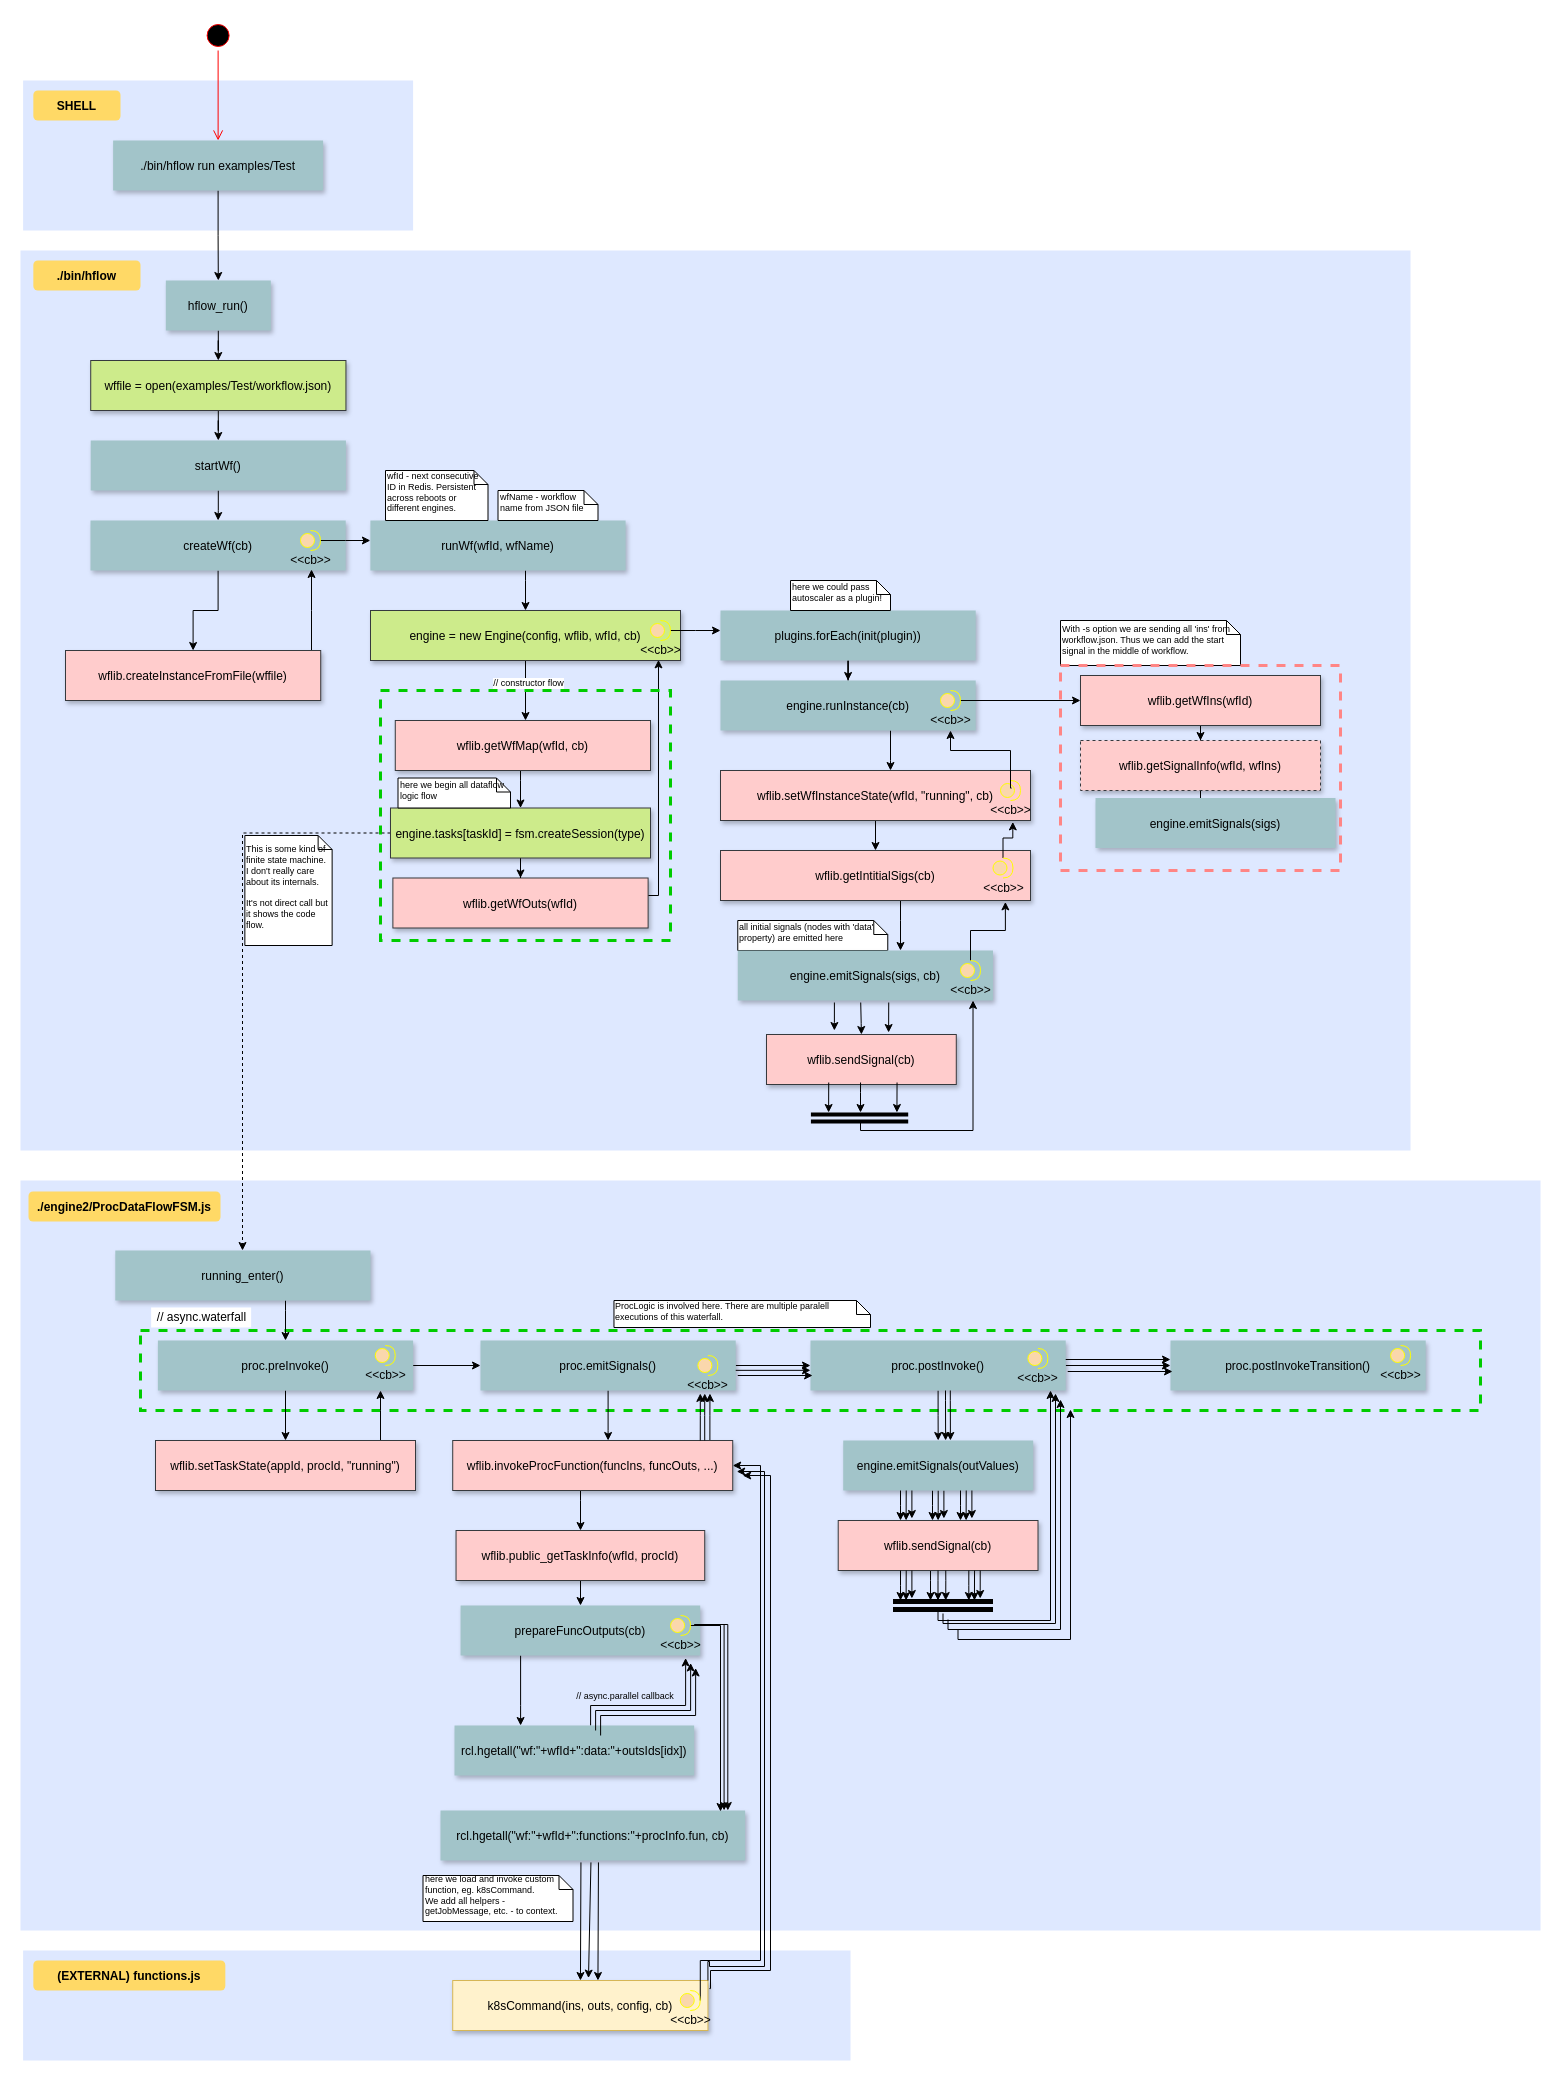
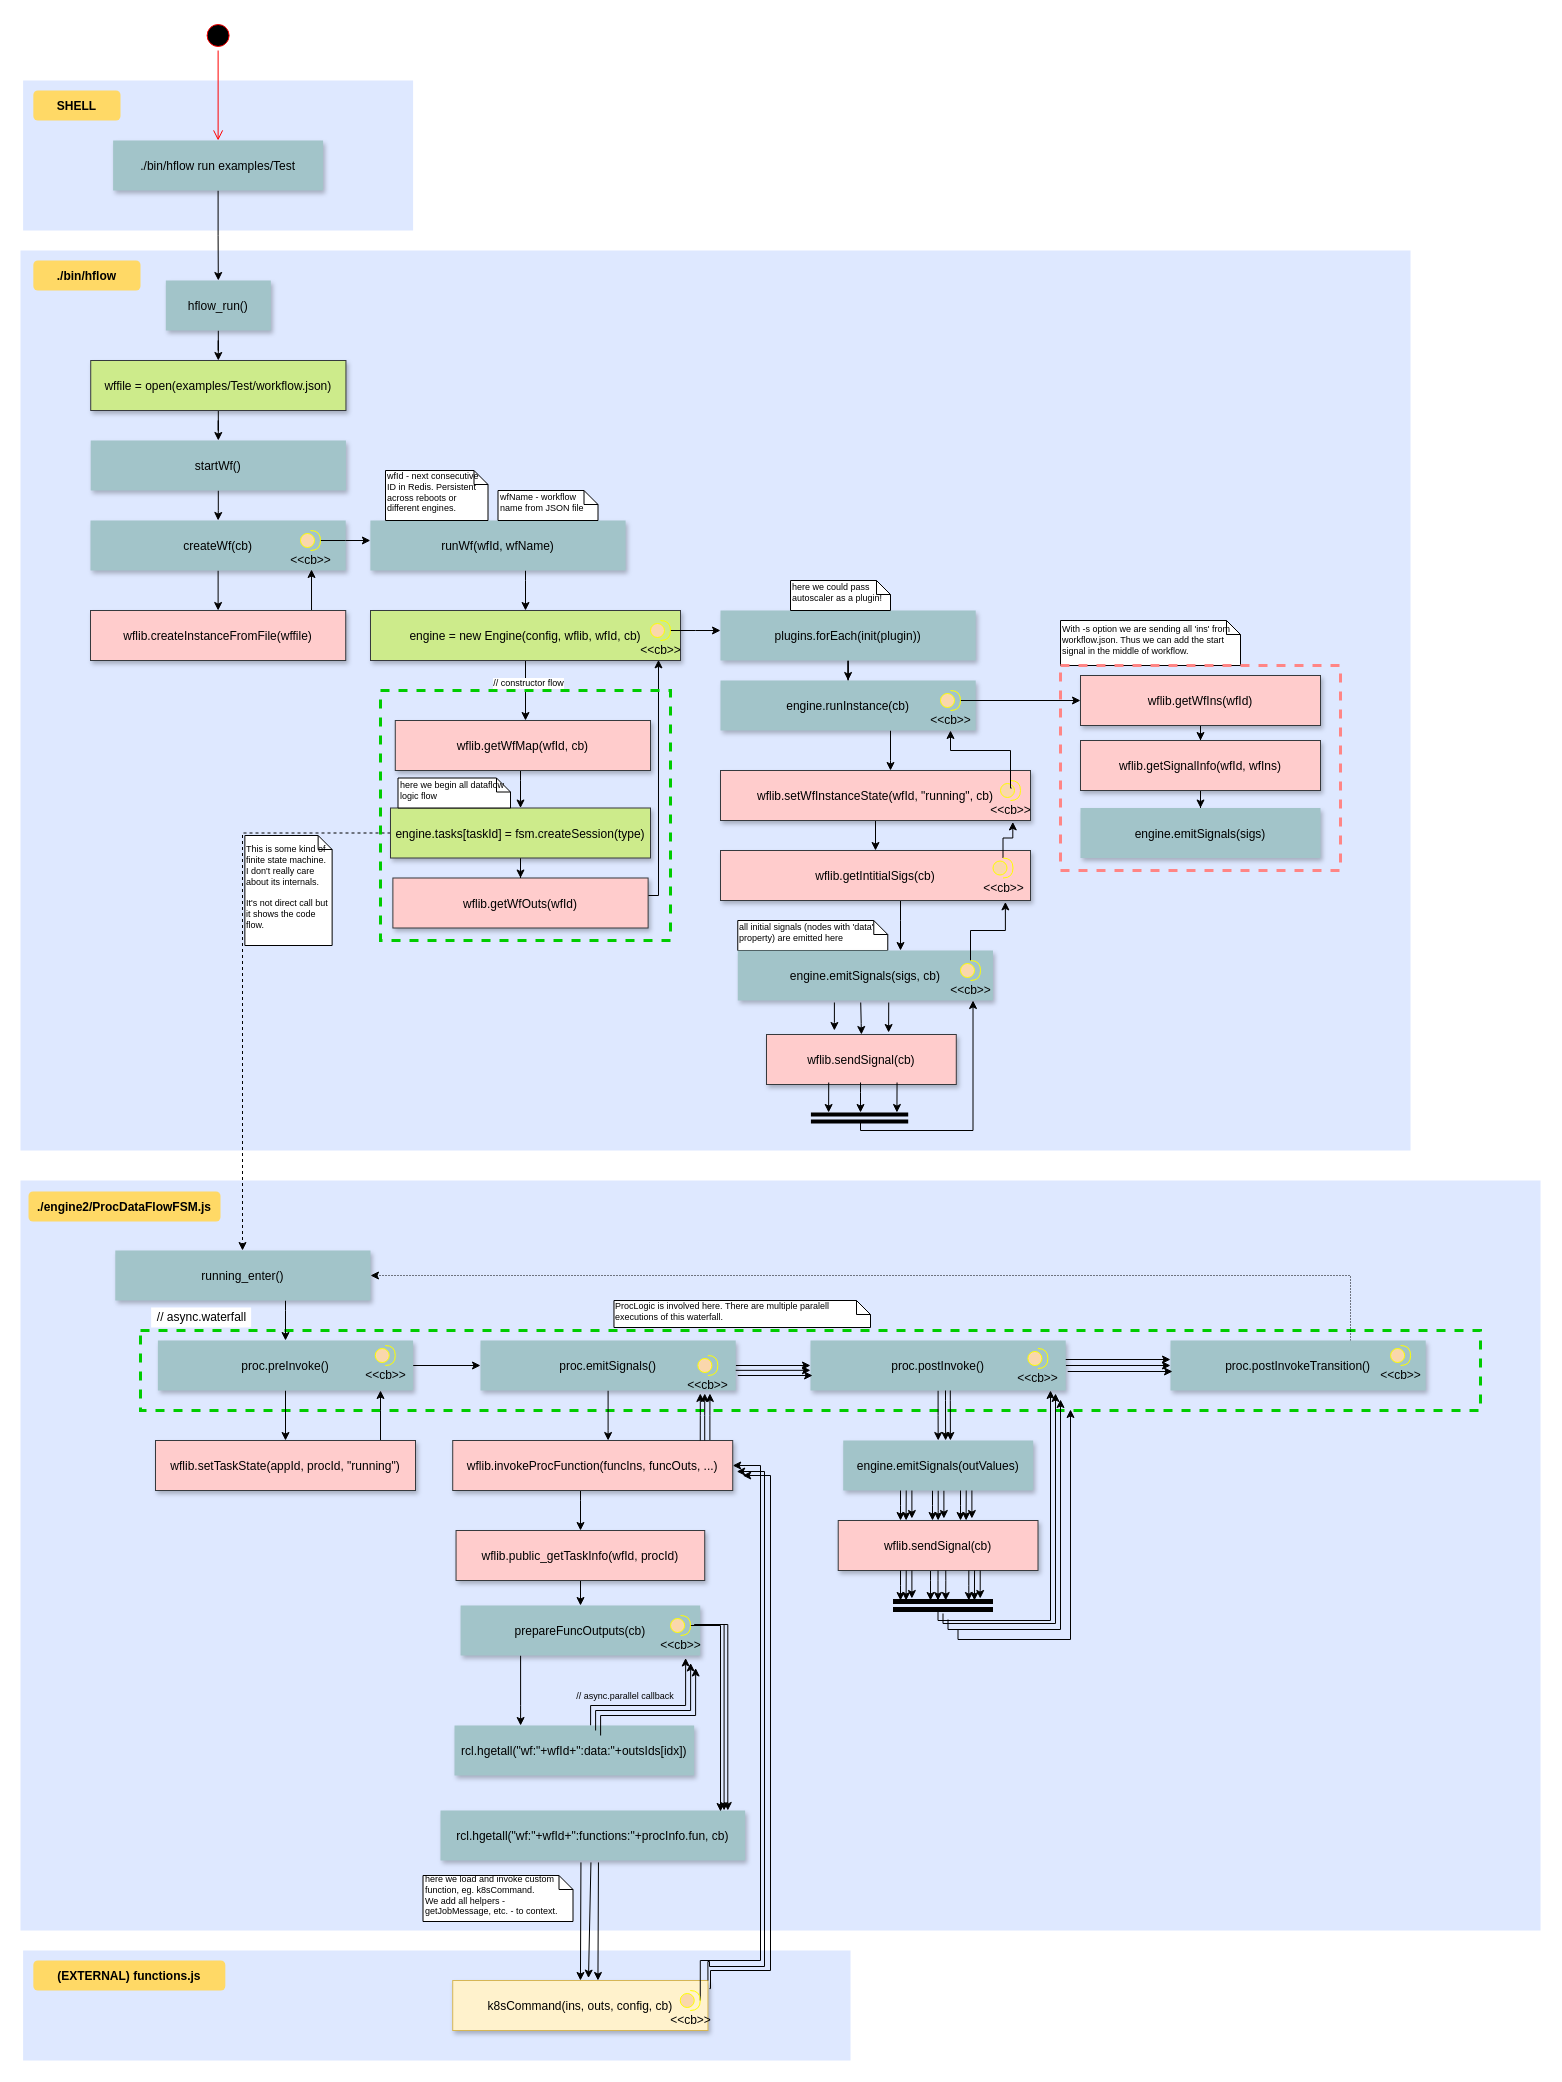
node "wflib.createInstanceFromFile(wffile)": moved (193, 676) -> (218, 636)
node "wflib.getSignalInfo(wfId, wfIns)": style dashed -> solid
node "engine.emitSignals(sigs)": moved (1216, 823) -> (1201, 833)
edge "proc.postInvokeTransition()" -> "running_enter()": added
